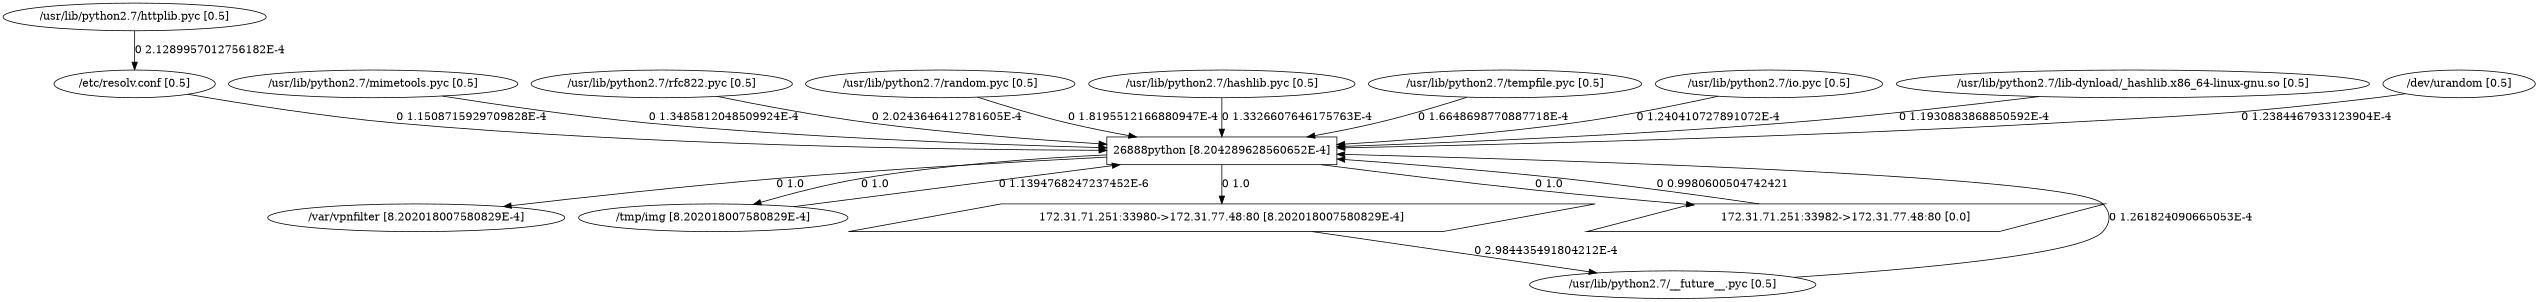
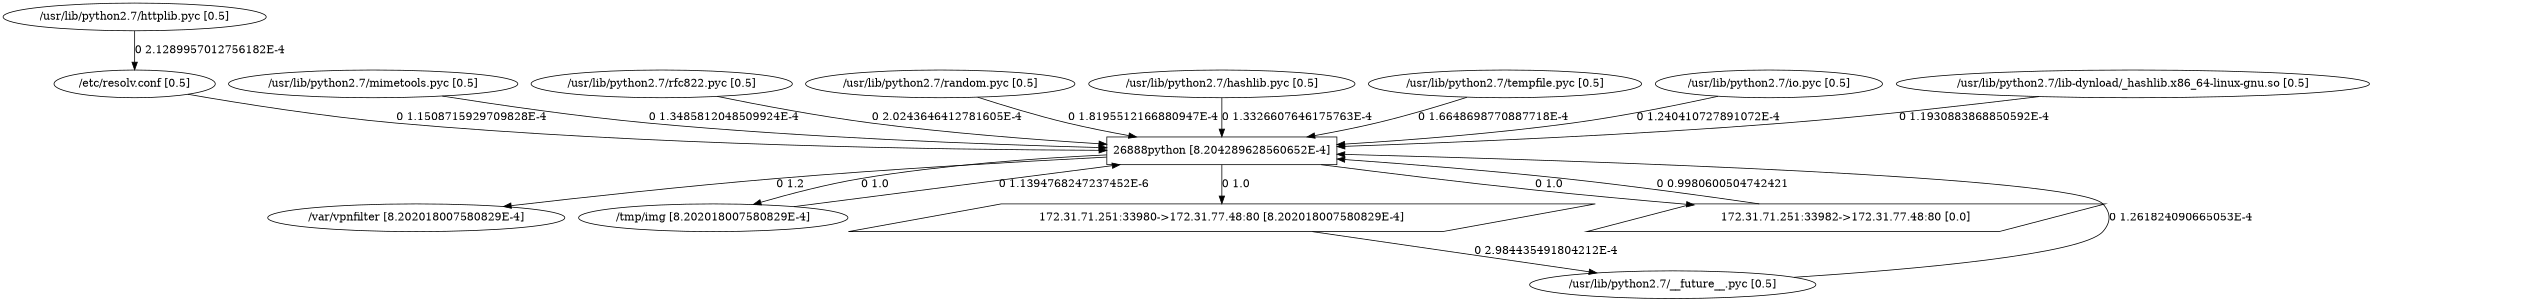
node "/dev/urandom [0.5]": removed
edge "26888python [8.204289628560652E-4]" -> "/var/vpnfilter [8.202018007580829E-4]": label "0 1.0" -> "0 1.2"
